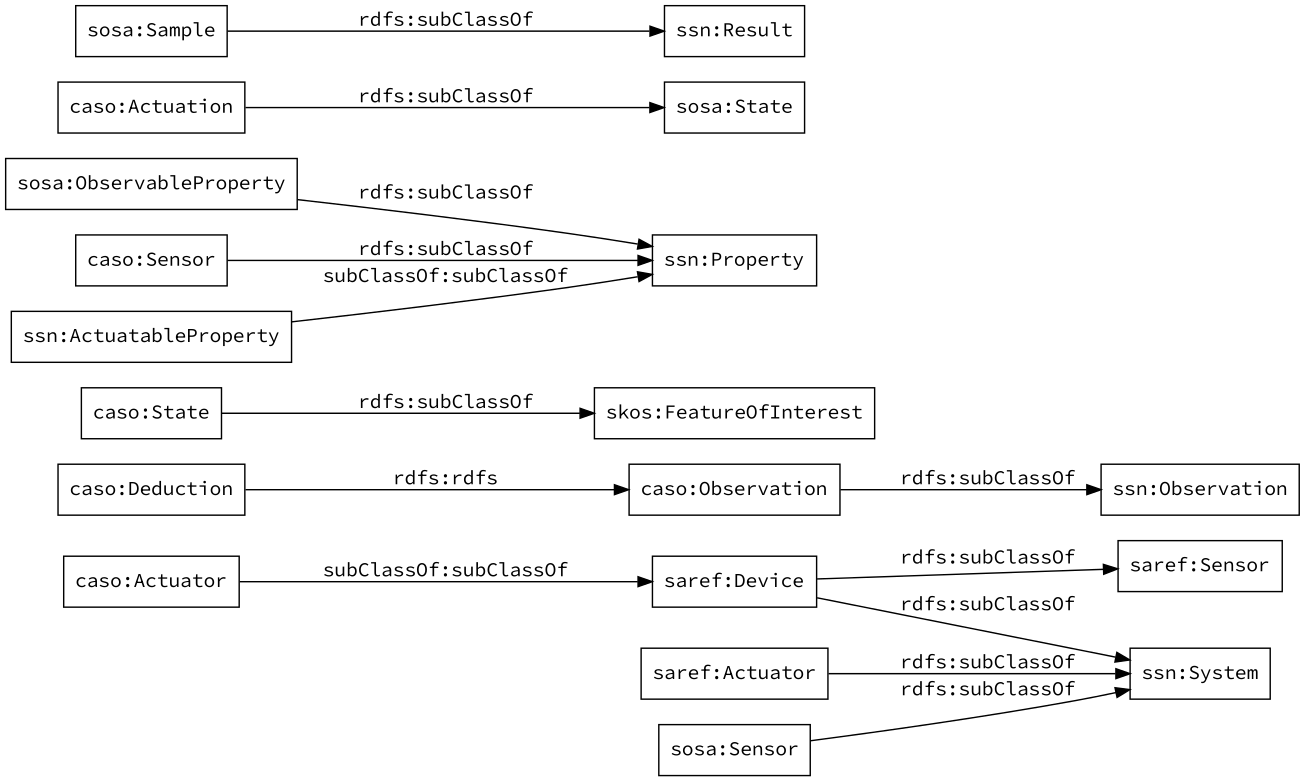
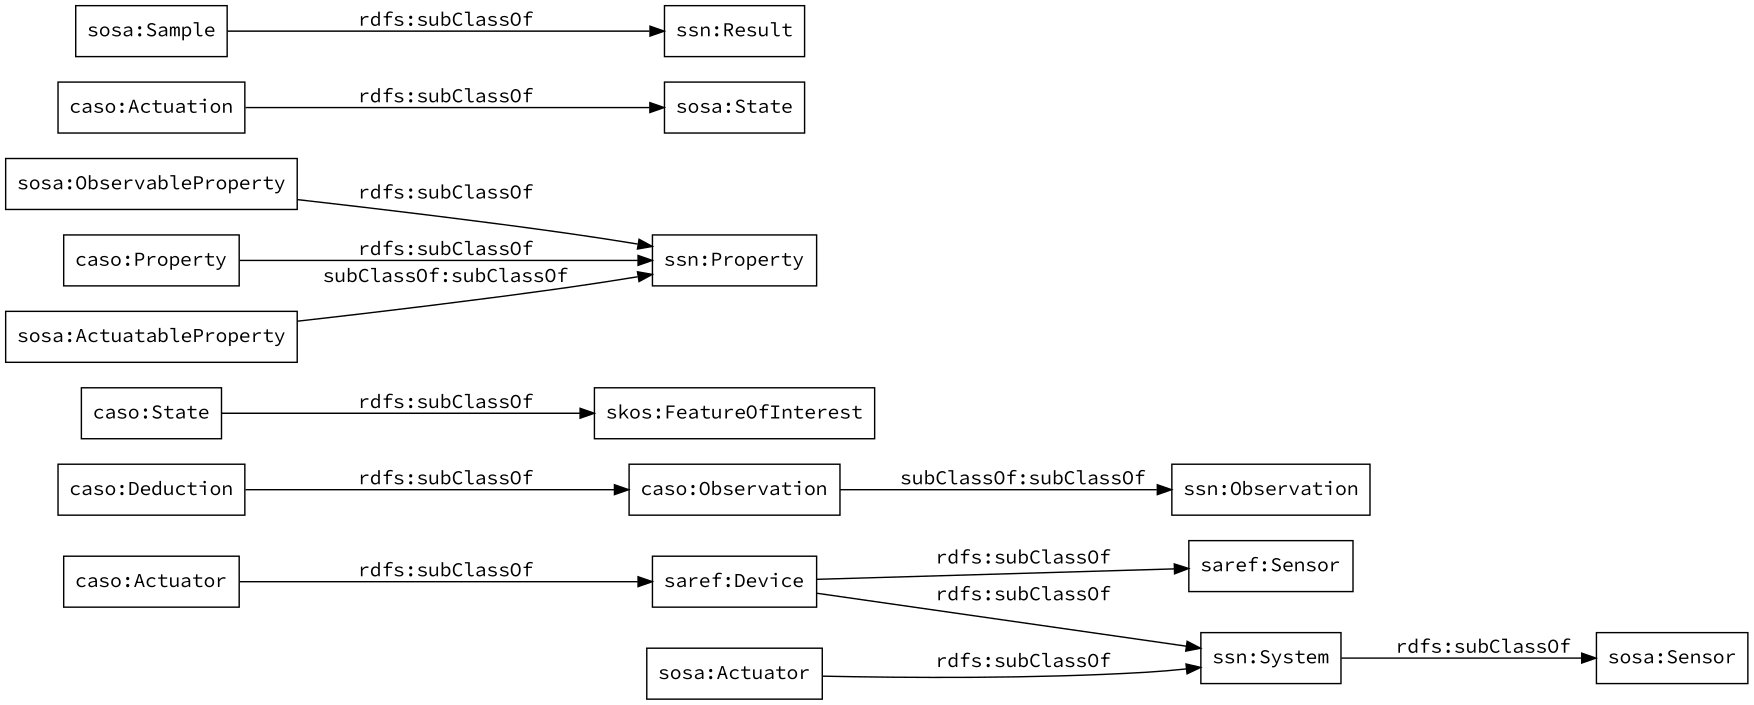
node "caso:Sensor": label "caso:Sensor" -> "caso:Property"
node "ssn:ActuatableProperty": label "ssn:ActuatableProperty" -> "sosa:ActuatableProperty"
edge "caso:Deduction" -> "caso:Observation": label "rdfs:rdfs" -> "rdfs:subClassOf"
edge "caso:Observation" -> "ssn:Observation": label "rdfs:subClassOf" -> "subClassOf:subClassOf"
edge "caso:Actuator" -> "saref:Device": label "subClassOf:subClassOf" -> "rdfs:subClassOf"
node "saref:Actuator": label "saref:Actuator" -> "sosa:Actuator"
edge "sosa:Sensor" -> "ssn:System": reversed
